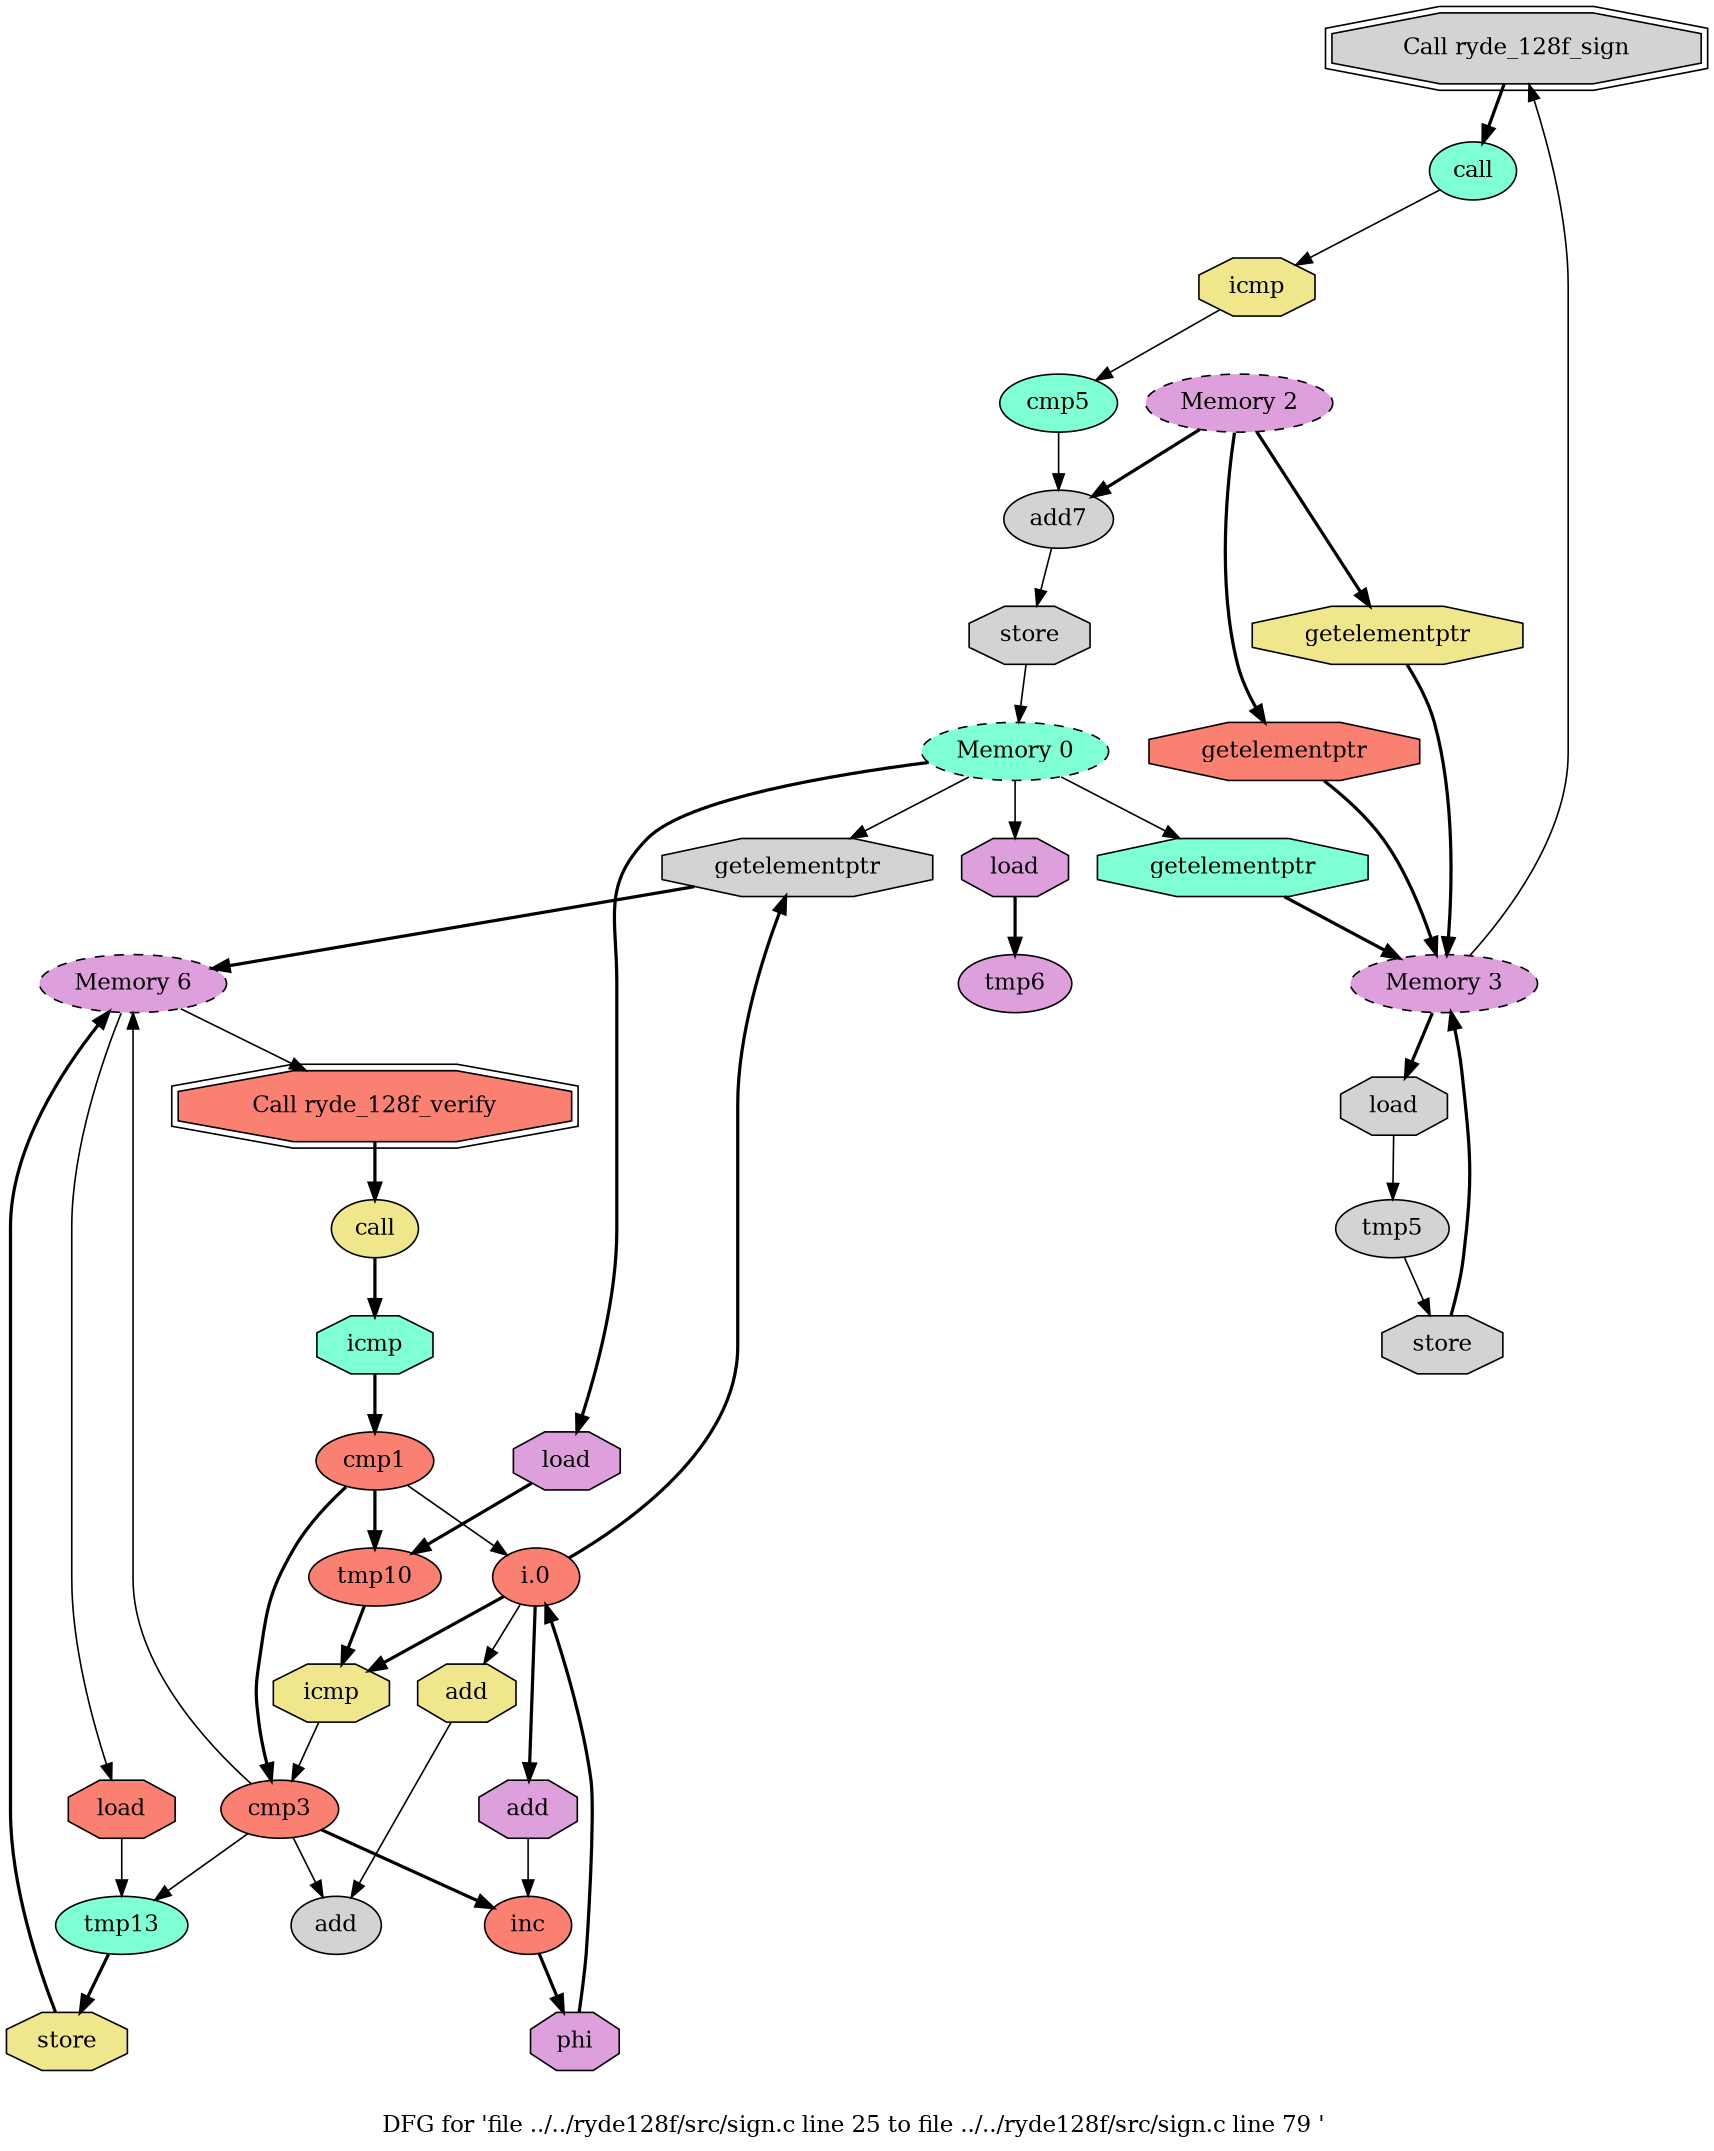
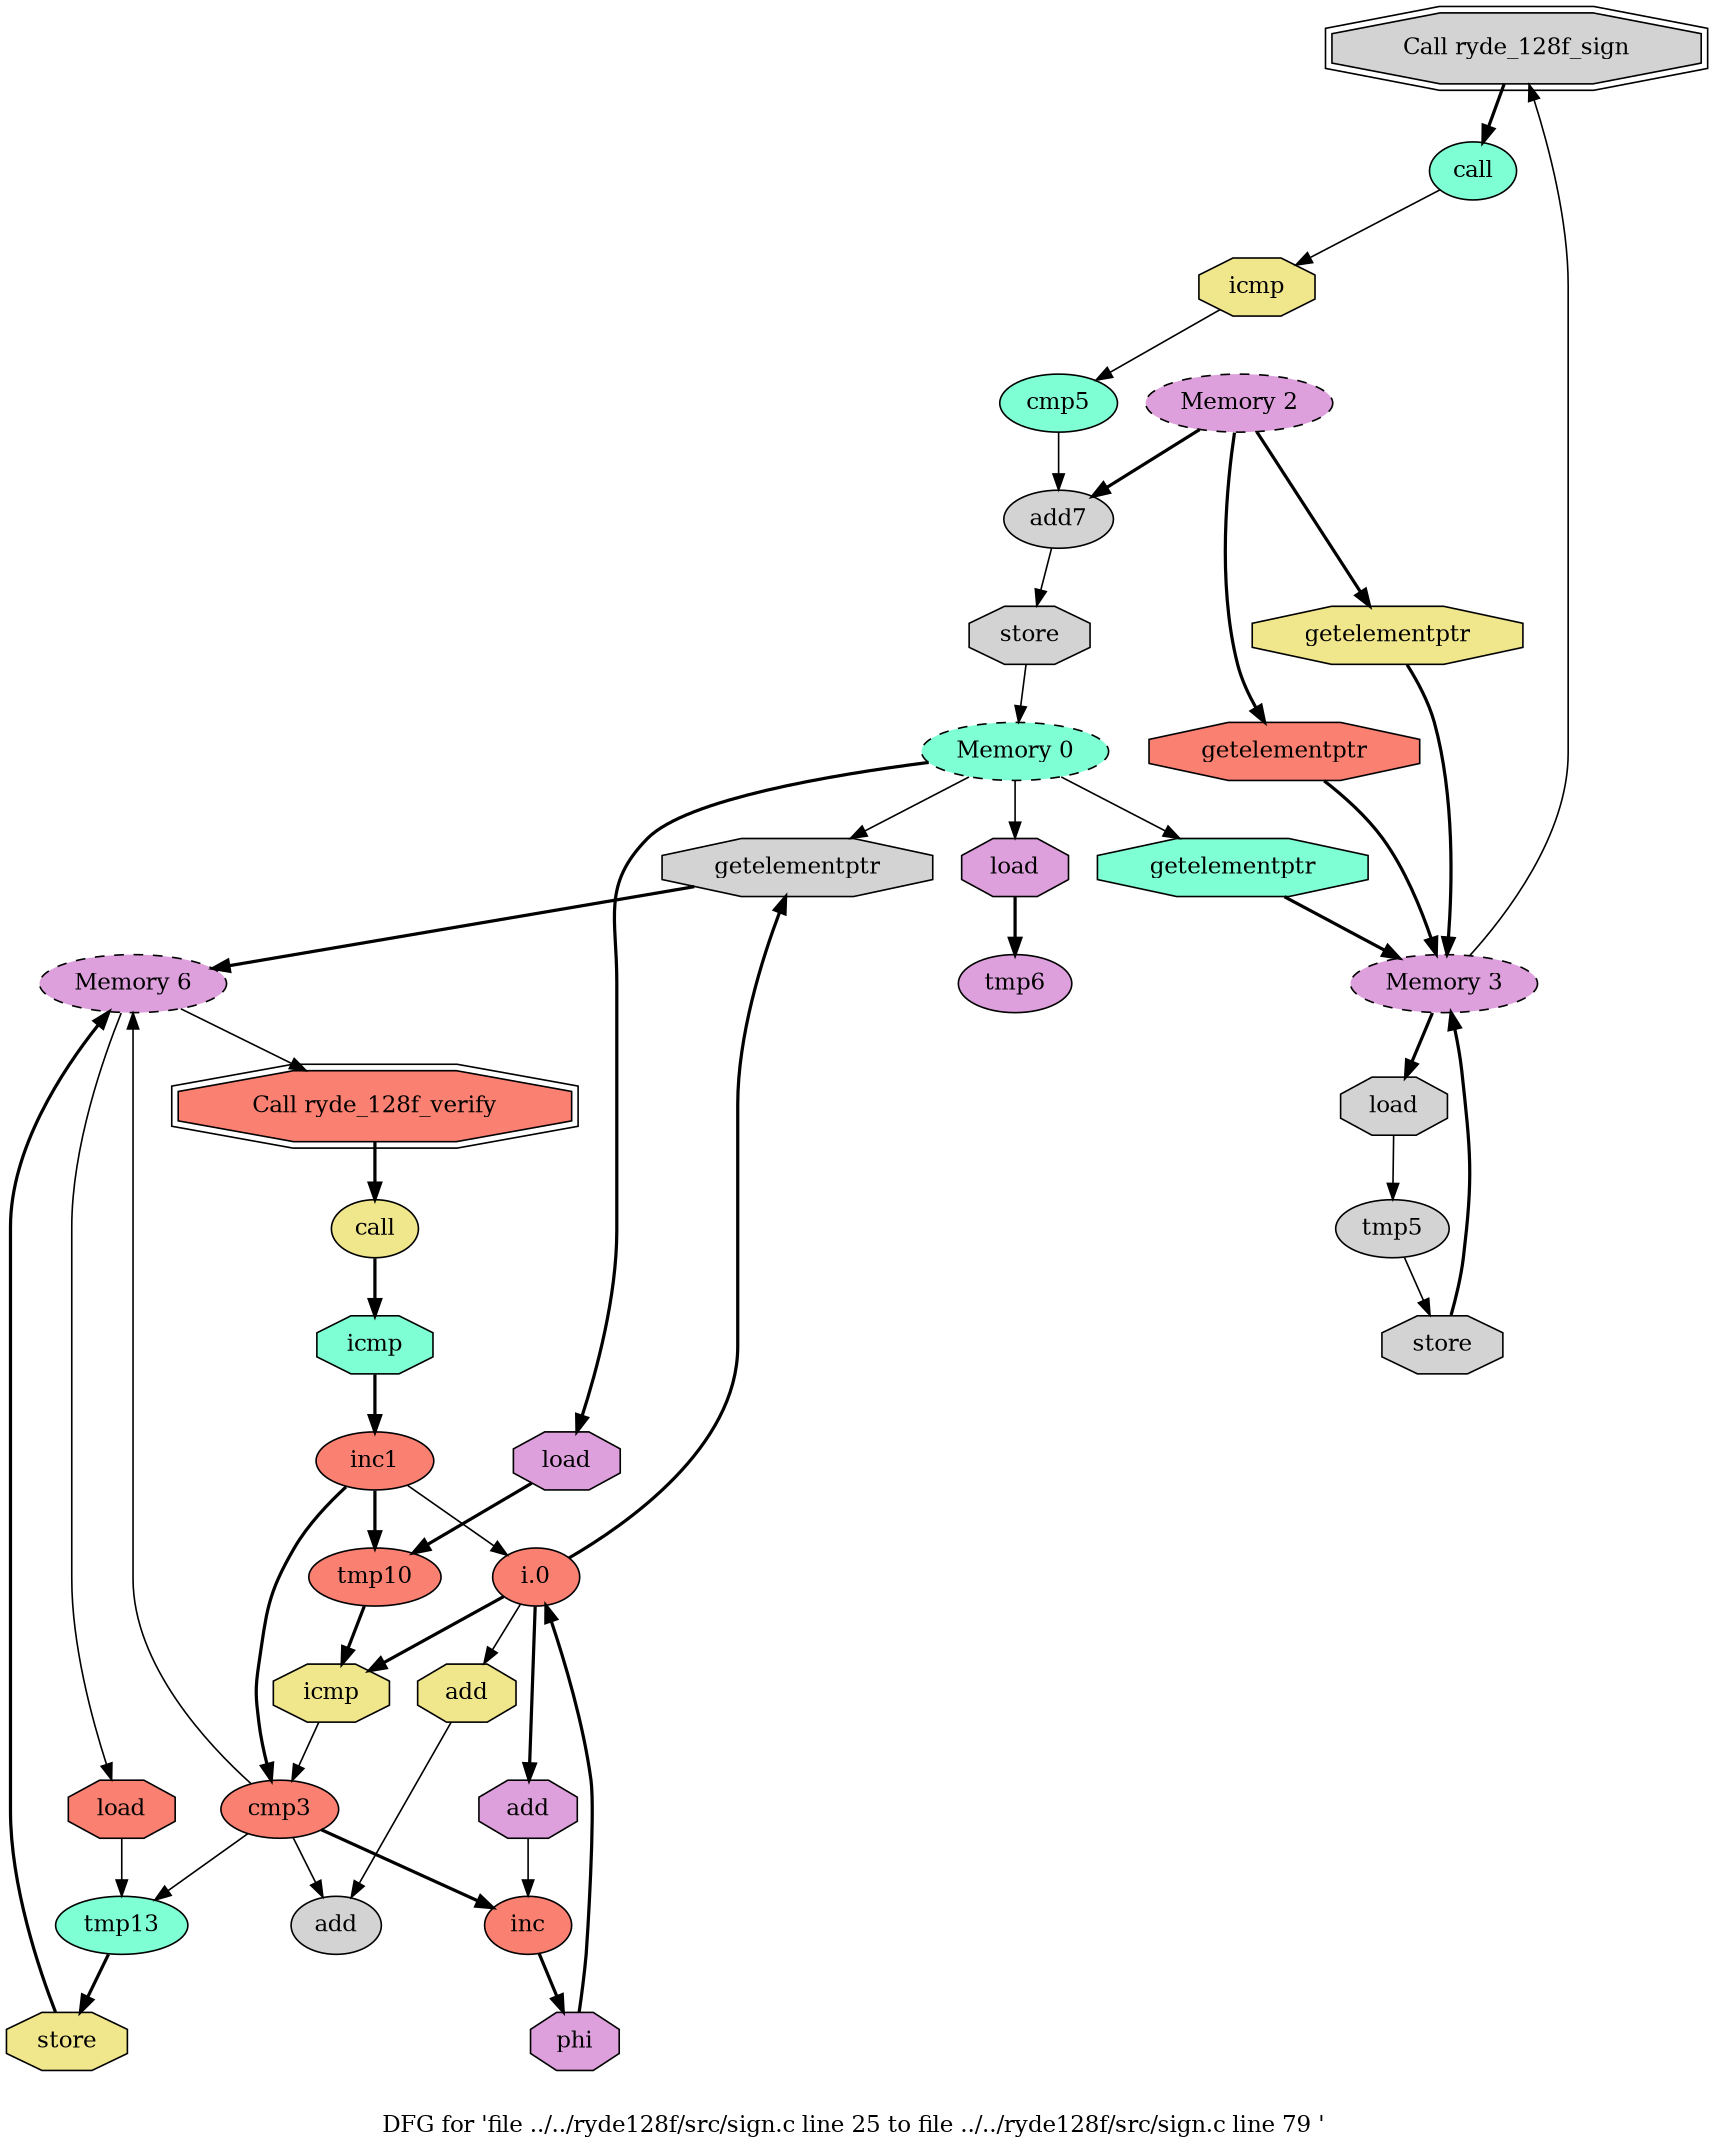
node "cmp1": label "cmp1" -> "inc1"
